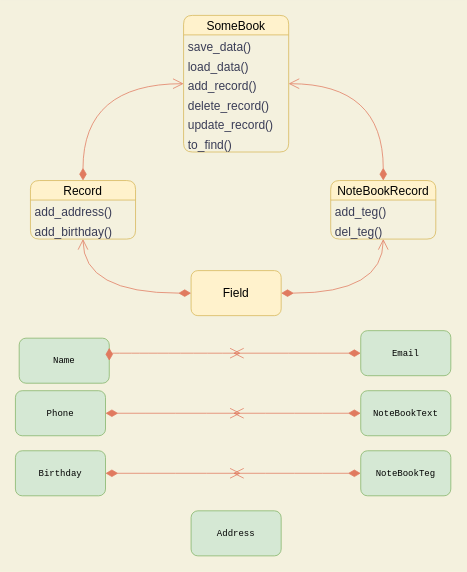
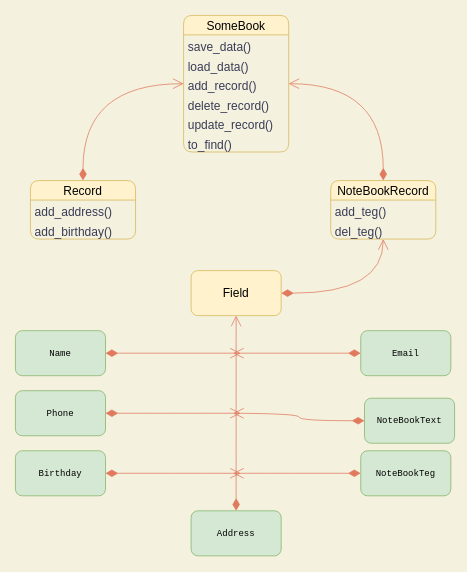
edge "add_birthday()" -- "Field": removed
edge "Field" -- "Address": added
node "Name": moved (64, 360) -> (60, 353)
node "NoteBookText": moved (405, 413) -> (409, 420)
